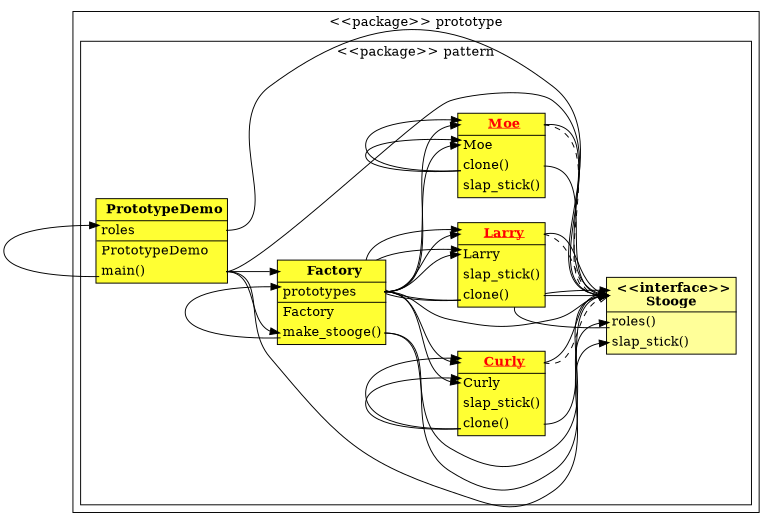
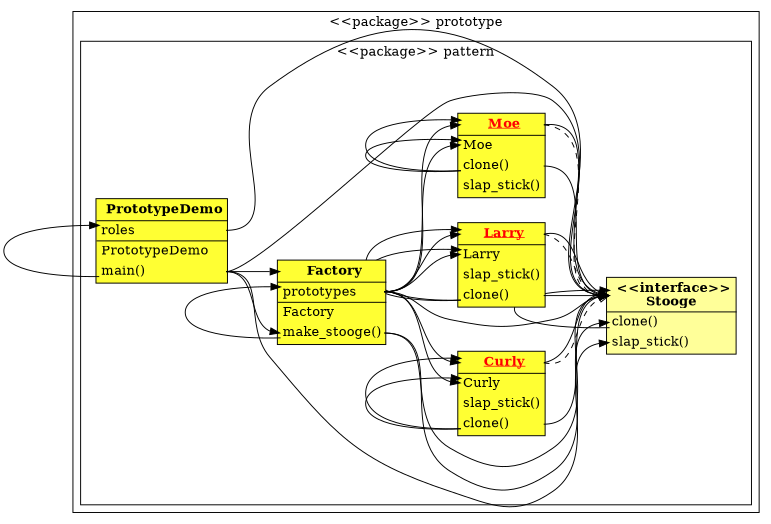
node "Stooge": text "roles()" -> "clone()"
